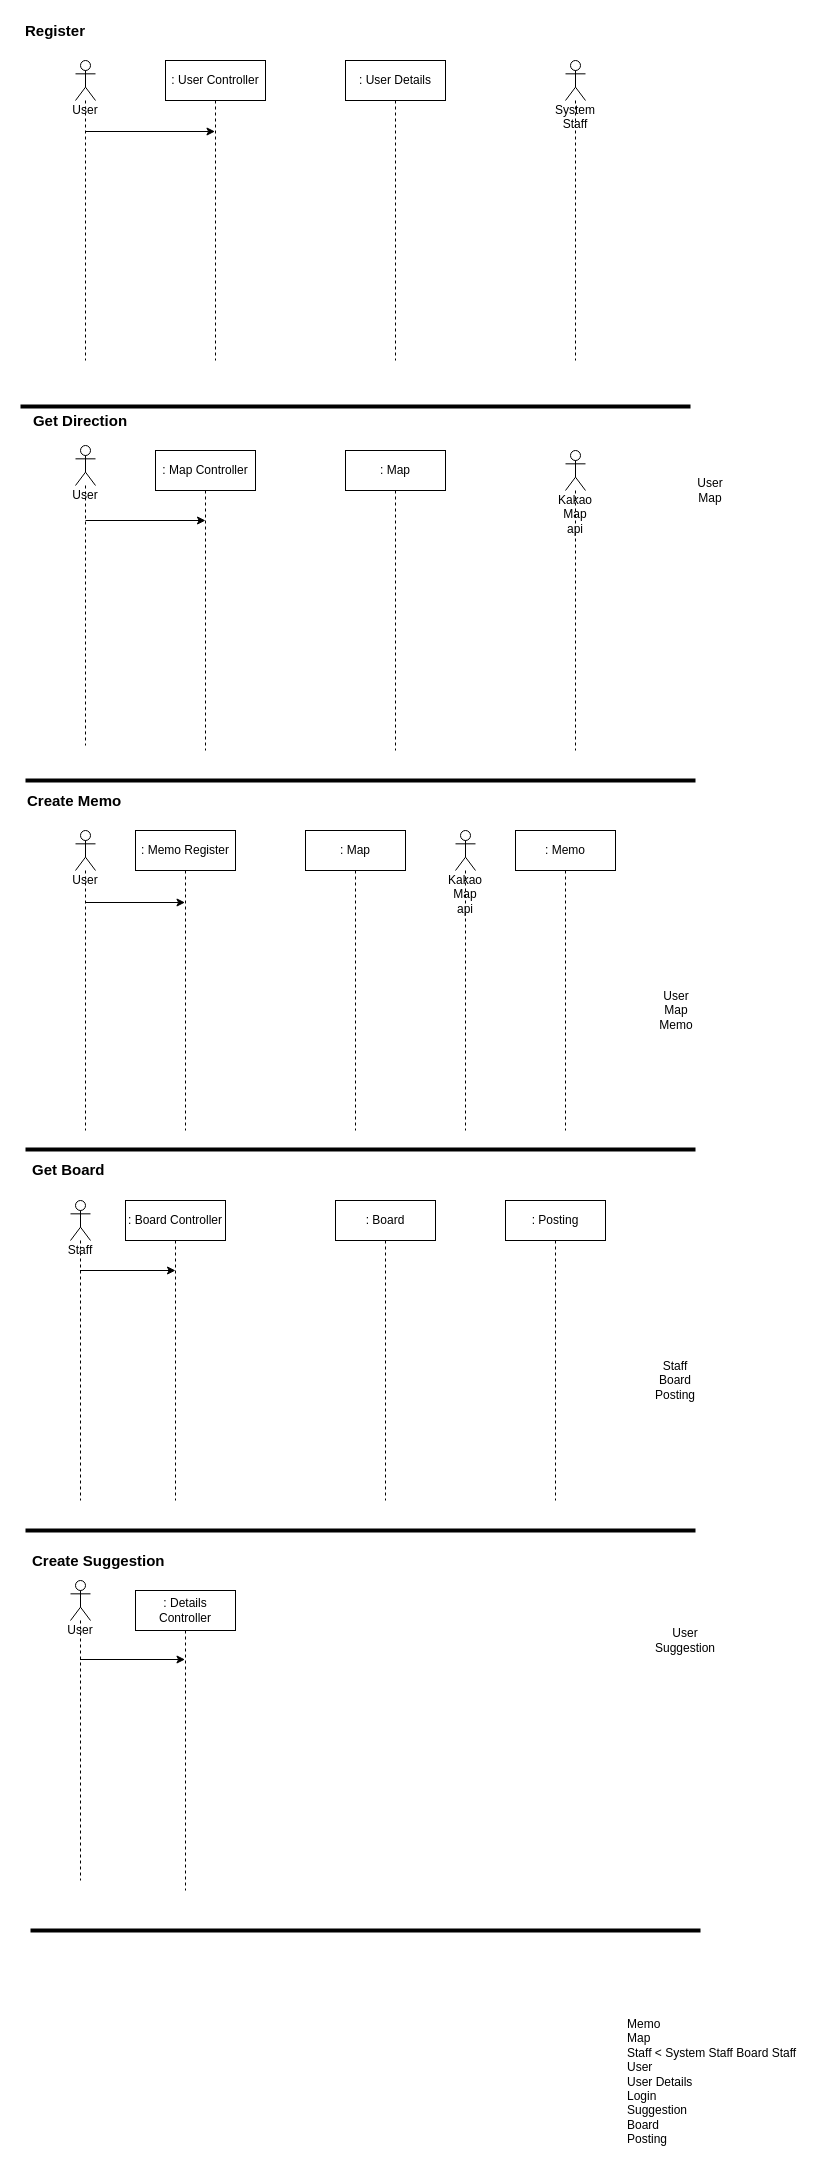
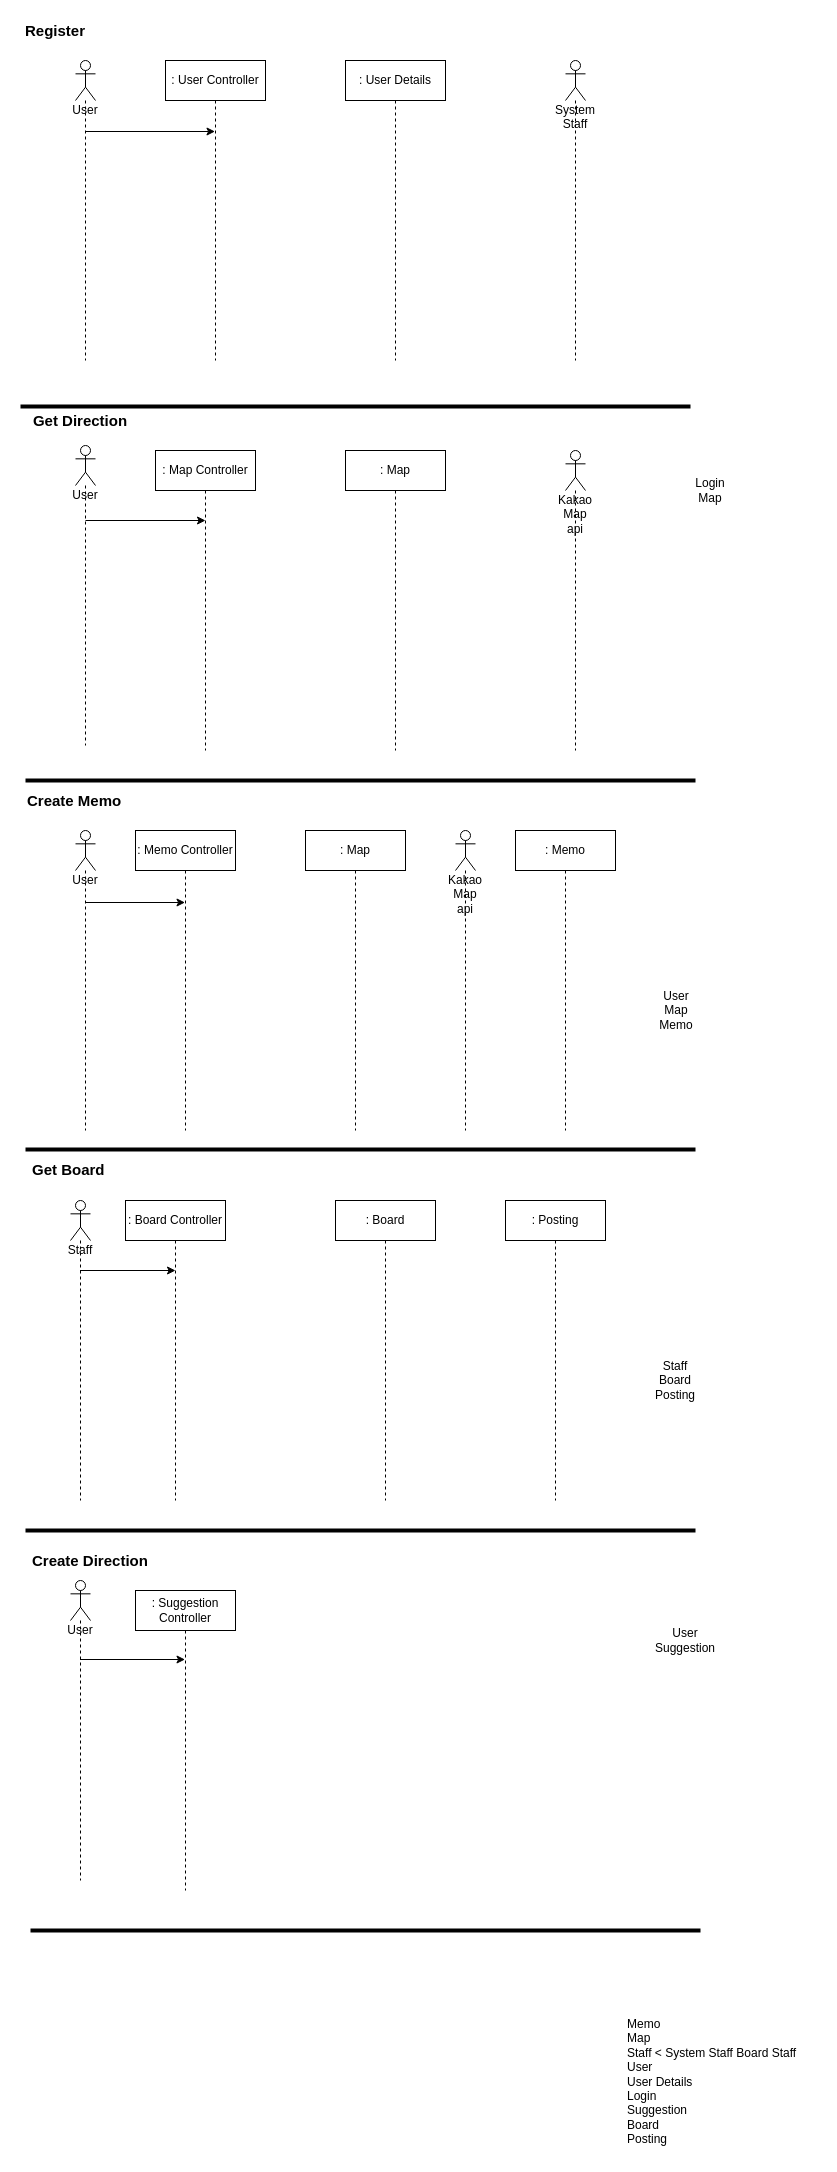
node "User Map": label "User Map" -> "Login Map"
node ": Memo Register": label ": Memo Register" -> ": Memo Controller"
node "Create Suggestion": label "Create Suggestion" -> "Create Direction"
node ": Details Controller": label ": Details Controller" -> ": Suggestion Controller"
